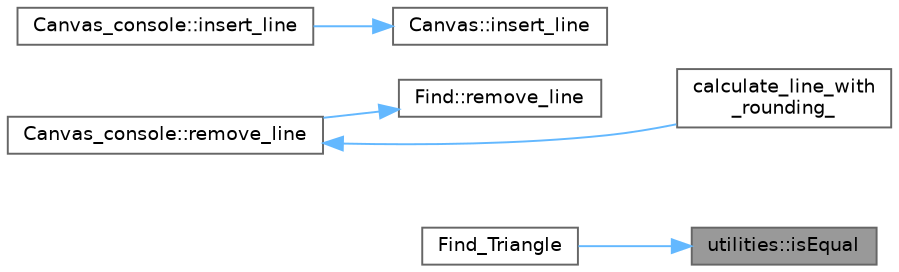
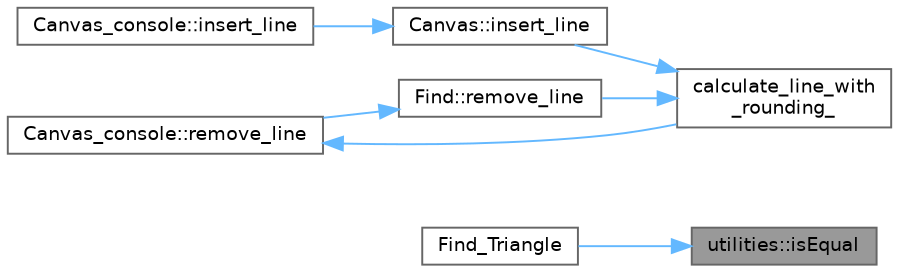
edge "Canvas::insert_line" -> "calculate_line_with _rounding_": added
edge "Find::remove_line" -> "calculate_line_with _rounding_": added
